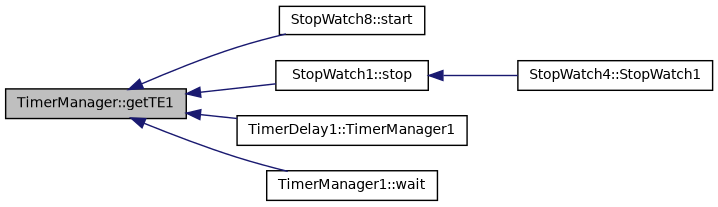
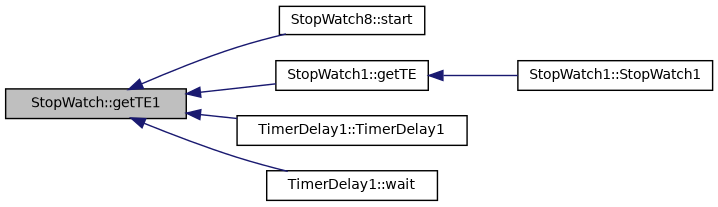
node "StopWatch1::stop": label "StopWatch1::stop" -> "StopWatch1::getTE"
node "StopWatch4::StopWatch1": label "StopWatch4::StopWatch1" -> "StopWatch1::StopWatch1"
node "TimerManager::getTE1": label "TimerManager::getTE1" -> "StopWatch::getTE1"
node "TimerDelay1::TimerManager1": label "TimerDelay1::TimerManager1" -> "TimerDelay1::TimerDelay1"
node "TimerManager1::wait": label "TimerManager1::wait" -> "TimerDelay1::wait"
